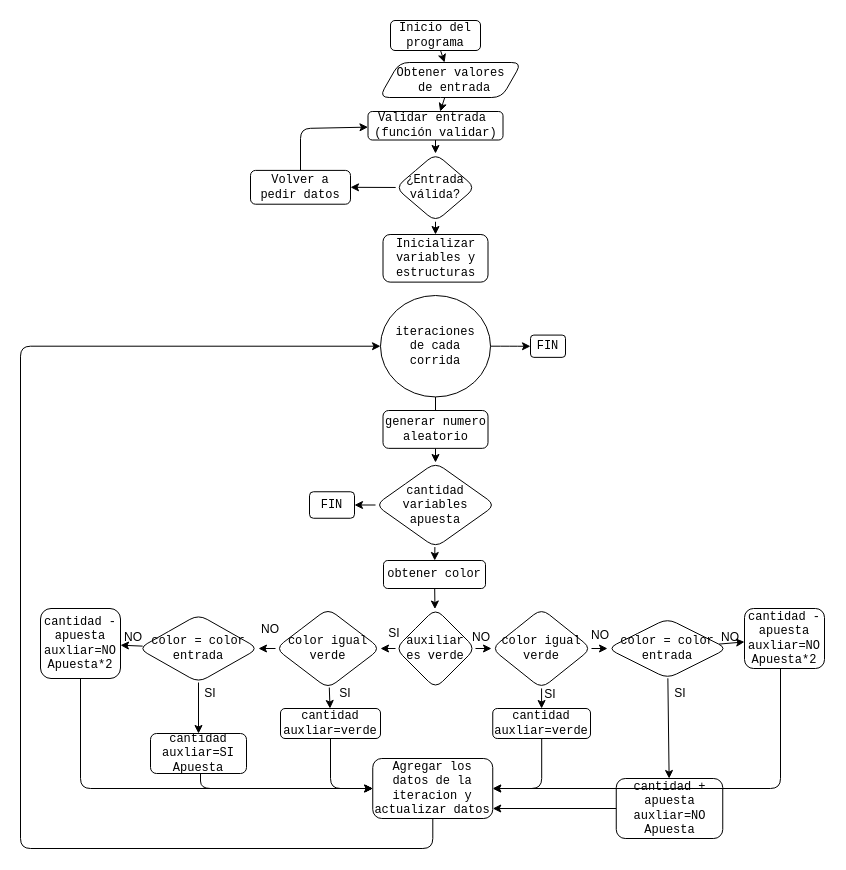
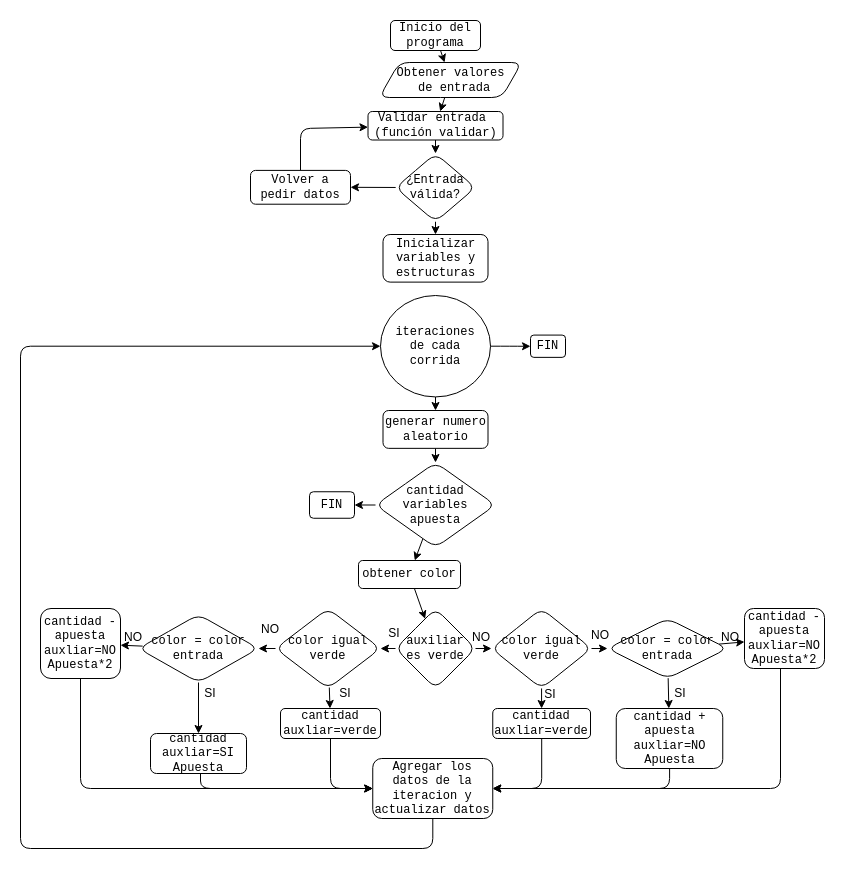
edge "iteraciones de cada corrida" -- "generar numero aleatorio": arrowhead none -> classic
node "obtener color": moved (435, 575) -> (410, 575)
node "cantidad + apuesta auxliar=NO Apuesta": moved (670, 809) -> (670, 739)
